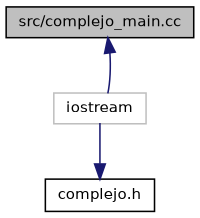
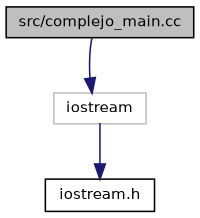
edge "iostream" -> "src/complejo_main.cc": reversed
node "complejo.h": label "complejo.h" -> "iostream.h"
